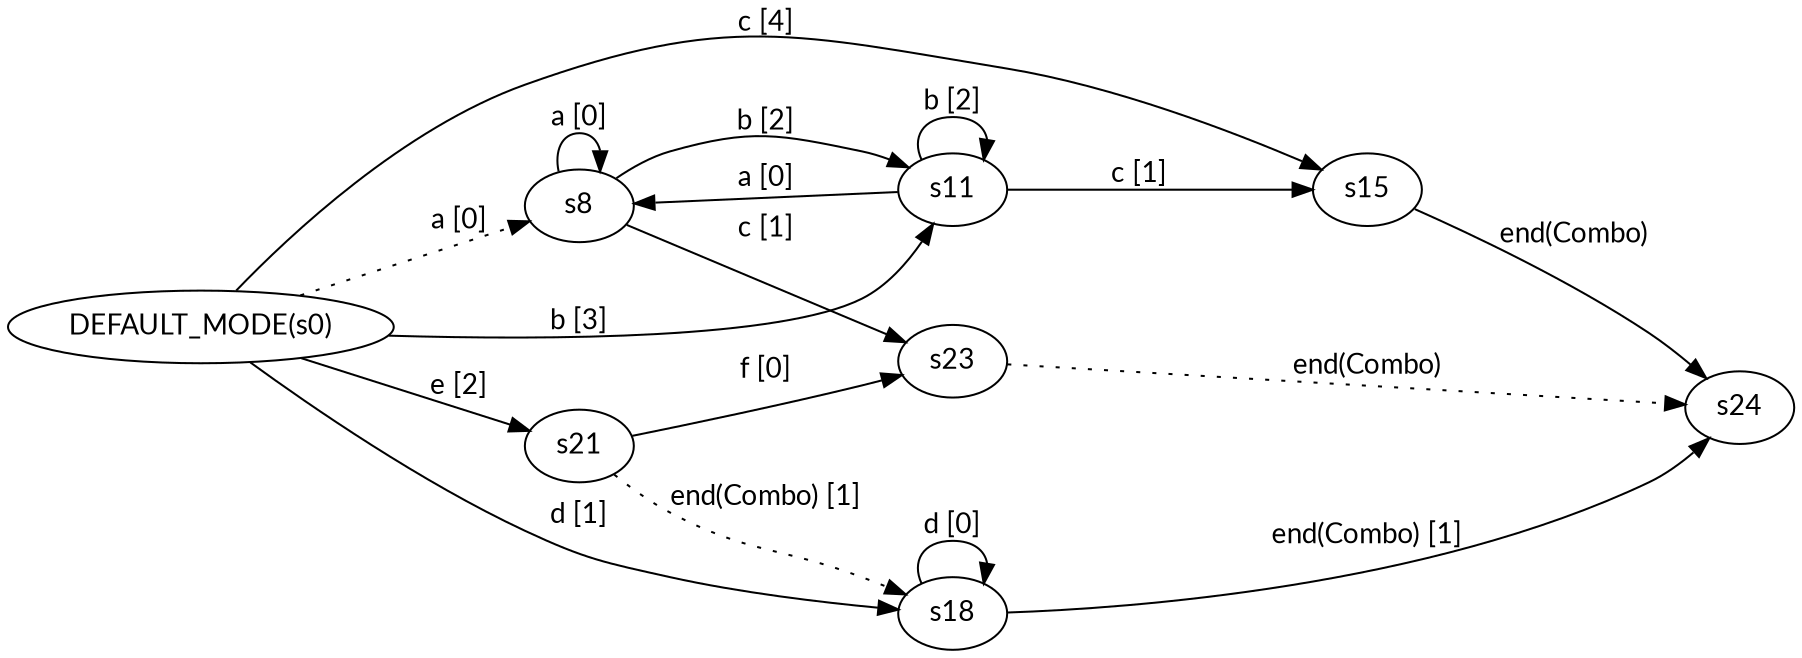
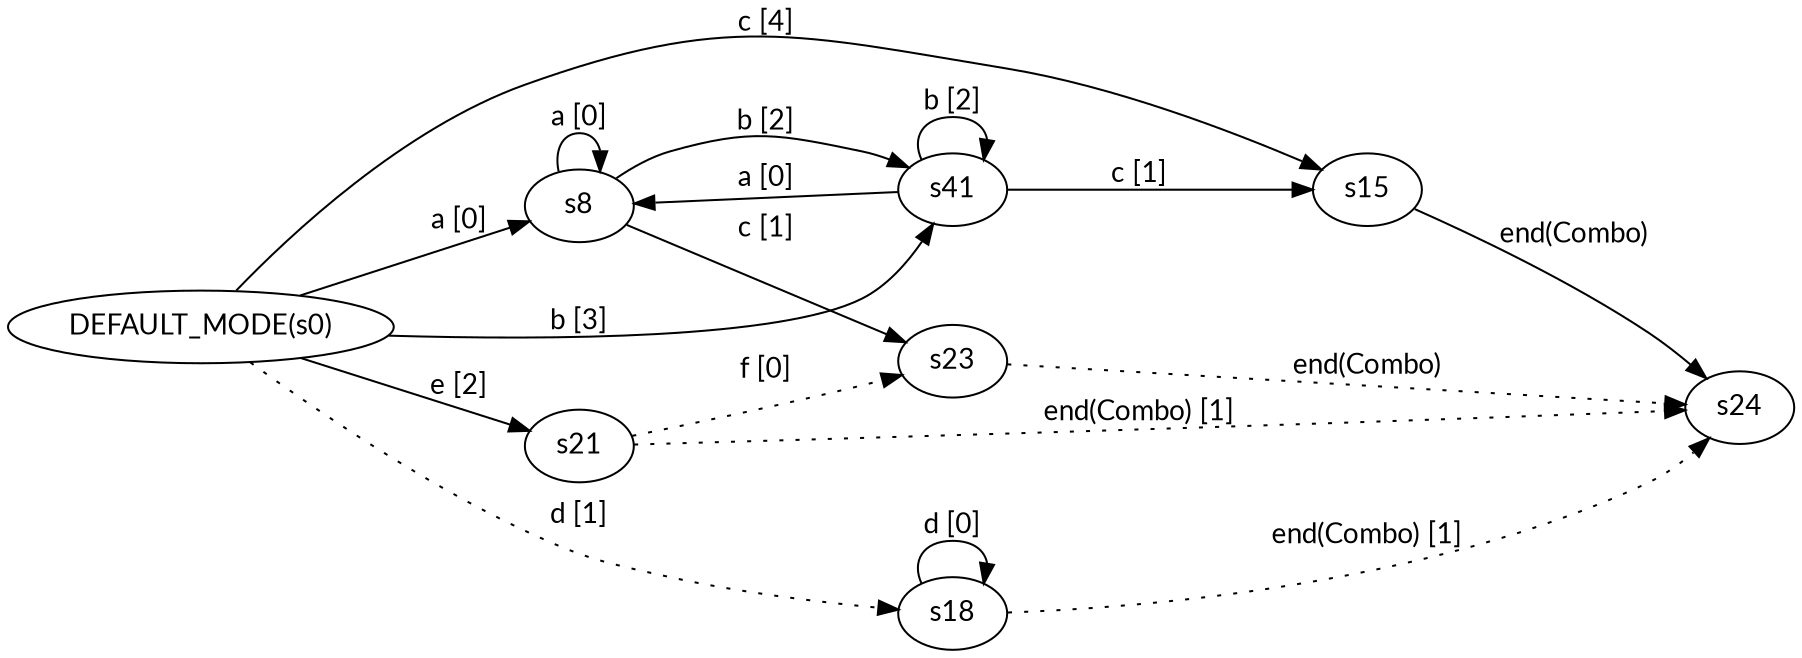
node "s11": label "s11" -> "s41"
edge "DEFAULT_MODE(s0)" -> "s8": style dotted -> solid
edge "s21" -> "s23": style solid -> dotted
edge "DEFAULT_MODE(s0)" -> "s18": style solid -> dotted
edge "s21" -> "s18": now "s21" -> "s24"
edge "s18" -> "s24": style solid -> dotted
